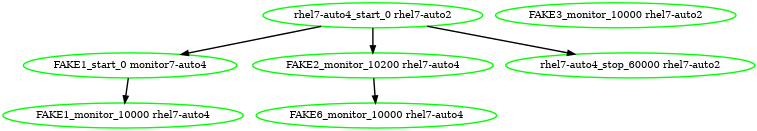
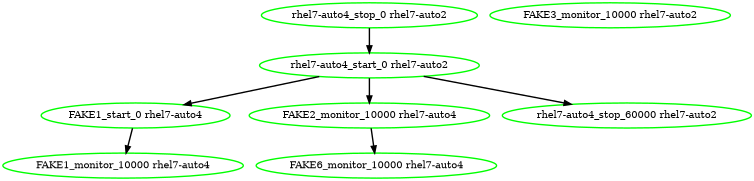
node "rhel7-auto4_stop_0 rhel7-auto2": added
node "FAKE1_start_0 monitor7-auto4": label "FAKE1_start_0 monitor7-auto4" -> "FAKE1_start_0 rhel7-auto4"
node "FAKE2_monitor_10200 rhel7-auto4": label "FAKE2_monitor_10200 rhel7-auto4" -> "FAKE2_monitor_10000 rhel7-auto4"
